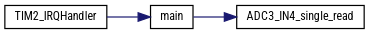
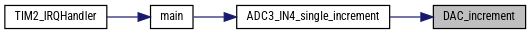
node "ADC3_IN4_single_read": label "ADC3_IN4_single_read" -> "ADC3_IN4_single_increment"
node "DAC_increment": added
